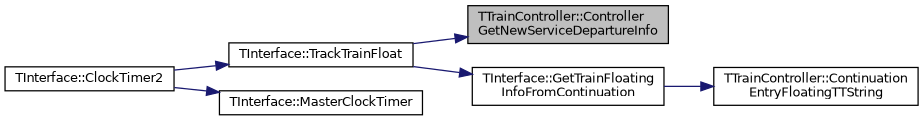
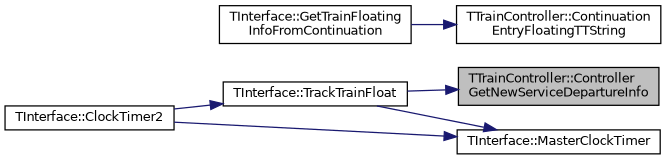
edge "TInterface::TrackTrainFloat" -> "TInterface::GetTrainFloating InfoFromContinuation": now "TInterface::TrackTrainFloat" -> "TInterface::MasterClockTimer"
